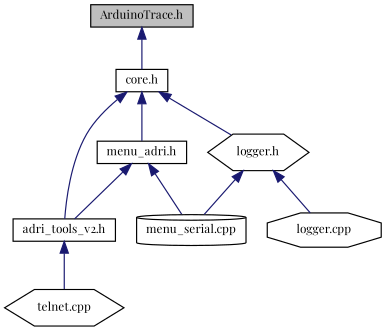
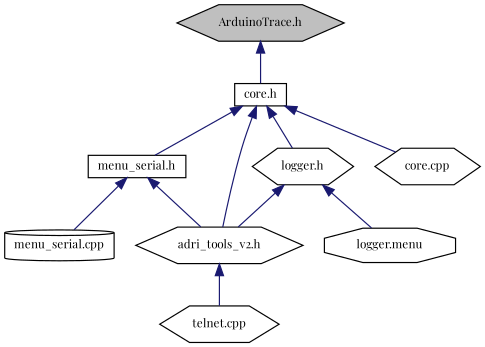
node "ArduinoTrace.h": shape box -> hexagon
node "menu_adri.h": label "menu_adri.h" -> "menu_serial.h"
node "core.cpp": added
edge "menu_serial.cpp" -> "logger.h": now "adri_tools_v2.h" -> "logger.h"
node "adri_tools_v2.h": shape box -> hexagon
node "logger.cpp": label "logger.cpp" -> "logger.menu"
